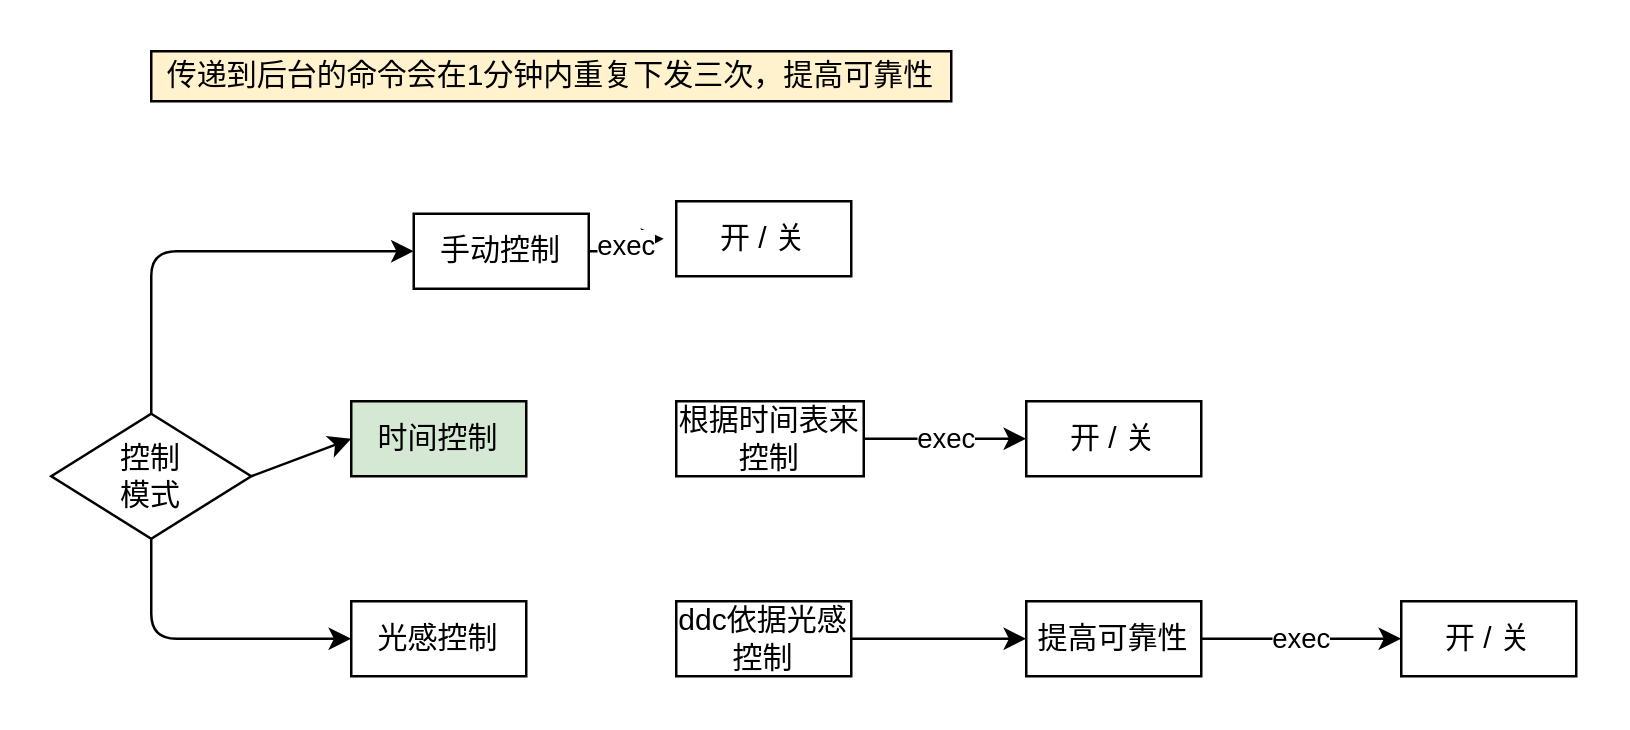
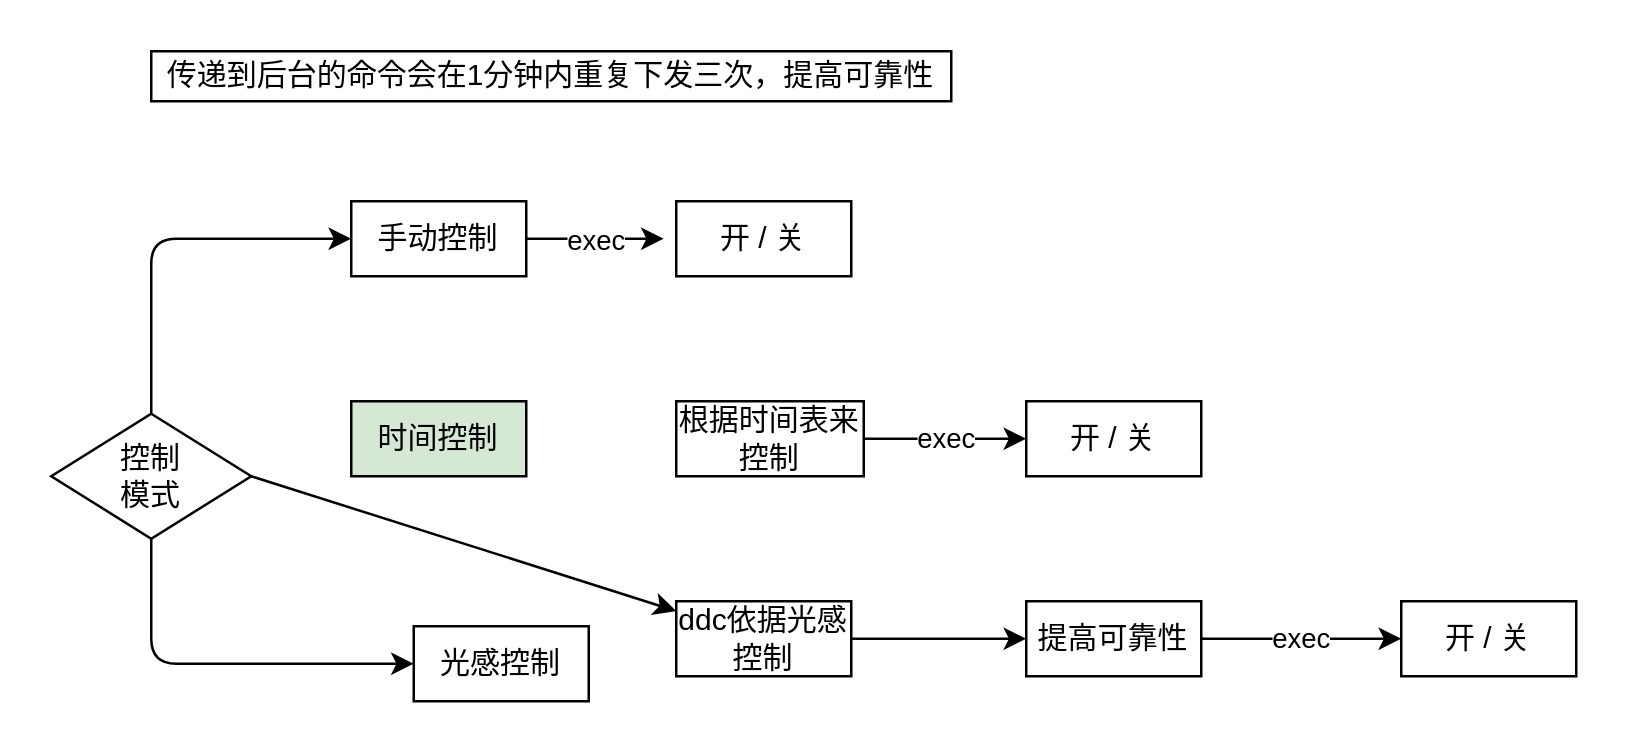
node "传递到后台的命令会在1分钟内重复下发三次，提高可靠性": fillcolor #fff2cc -> #ffffff
node "手动控制": moved (501, 251) -> (439, 239)
edge "控制 模式" -> "时间控制": now "控制 模式" -> "ddc依据光感控制"
node "光感控制": moved (439, 639) -> (501, 664)
